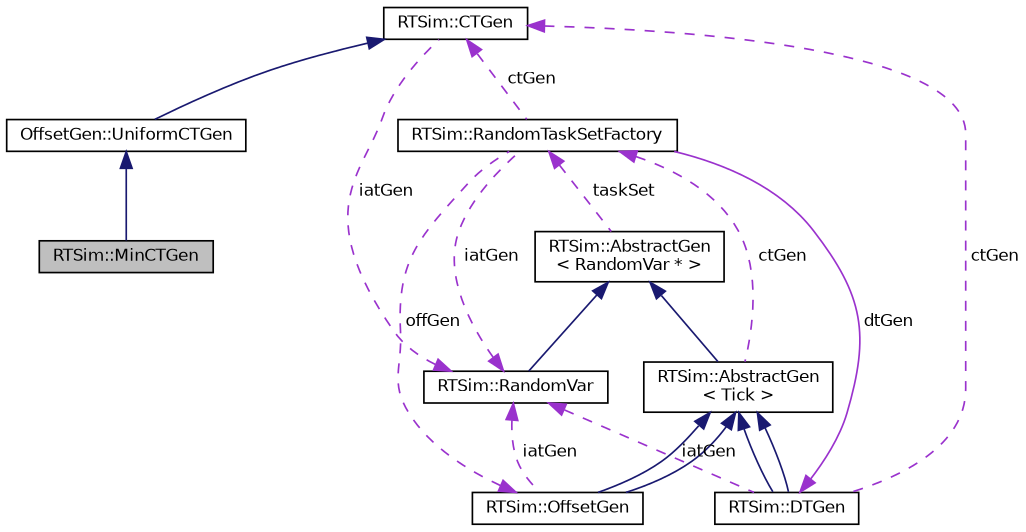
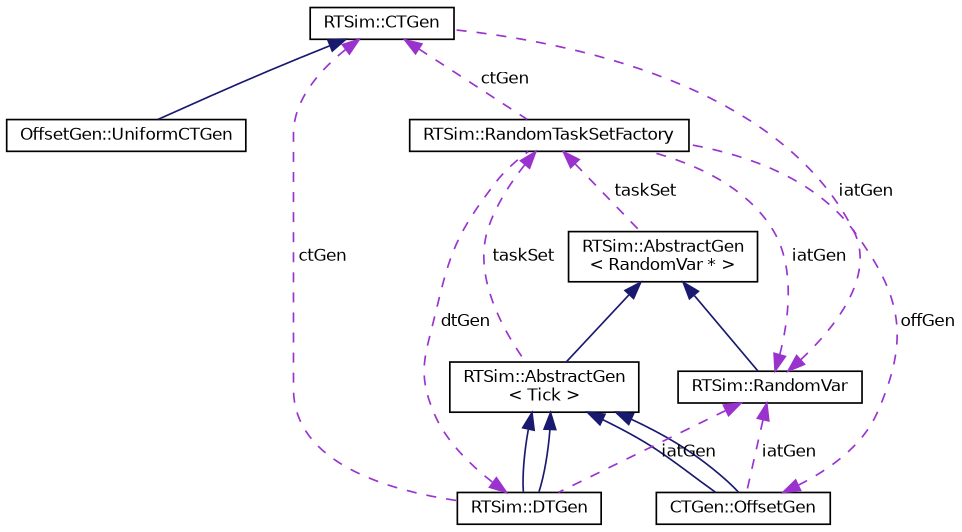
node "RTSim::MinCTGen": removed
edge "RTSim::AbstractGen < Tick >" -> "RTSim::RandomTaskSetFactory": label " ctGen" -> " taskSet"
edge "RTSim::RandomTaskSetFactory" -> "RTSim::DTGen": style solid -> dashed
node "RTSim::OffsetGen": label "RTSim::OffsetGen" -> "CTGen::OffsetGen"
